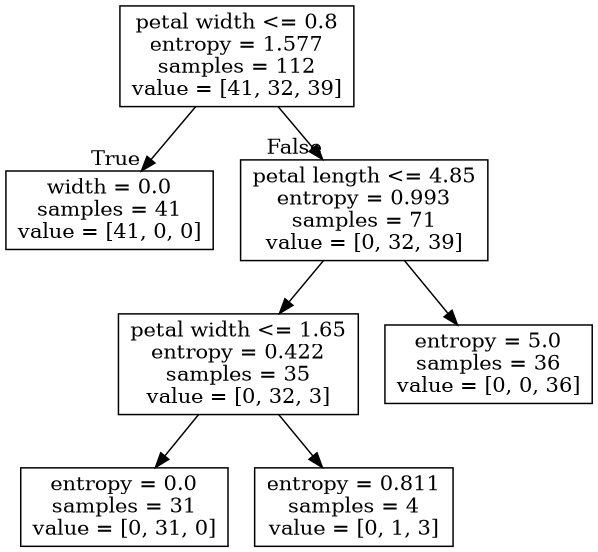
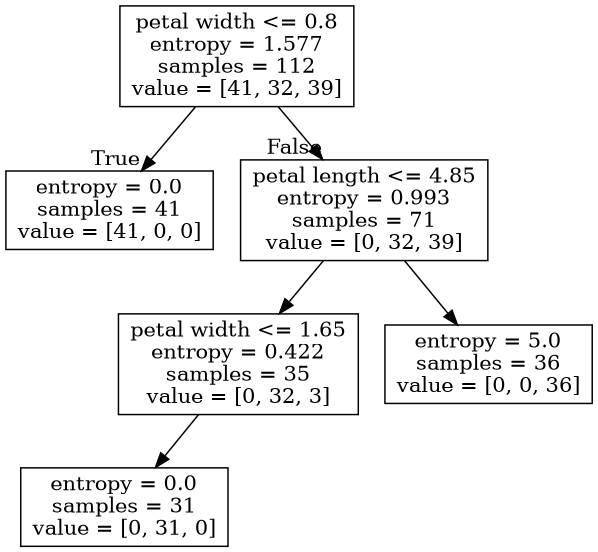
node "width = 0.0 samples = 41 value = [41, 0, 0]": label "width = 0.0 samples = 41 value = [41, 0, 0]" -> "entropy = 0.0 samples = 41 value = [41, 0, 0]"
node "entropy = 0.811 samples = 4 value = [0, 1, 3]": removed
